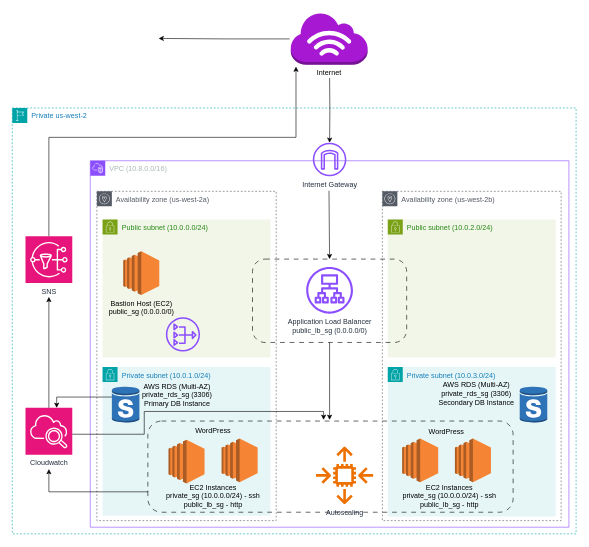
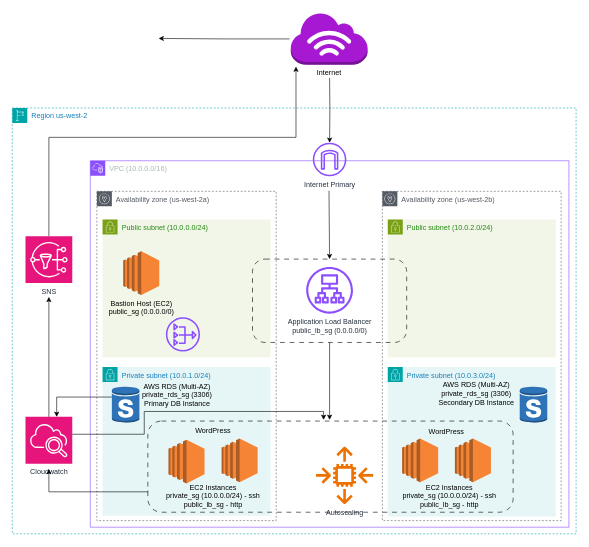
node "Private us-west-2": label "Private us-west-2" -> "Region us-west-2"
node "VPC (10.8.0.0/16)": label "VPC (10.8.0.0/16)" -> "VPC (10.0.0.0/16)"
node "Internet Gateway": label "Internet Gateway" -> "Internet Primary"
node "Cloudwatch": moved (49, 431) -> (49, 440)
